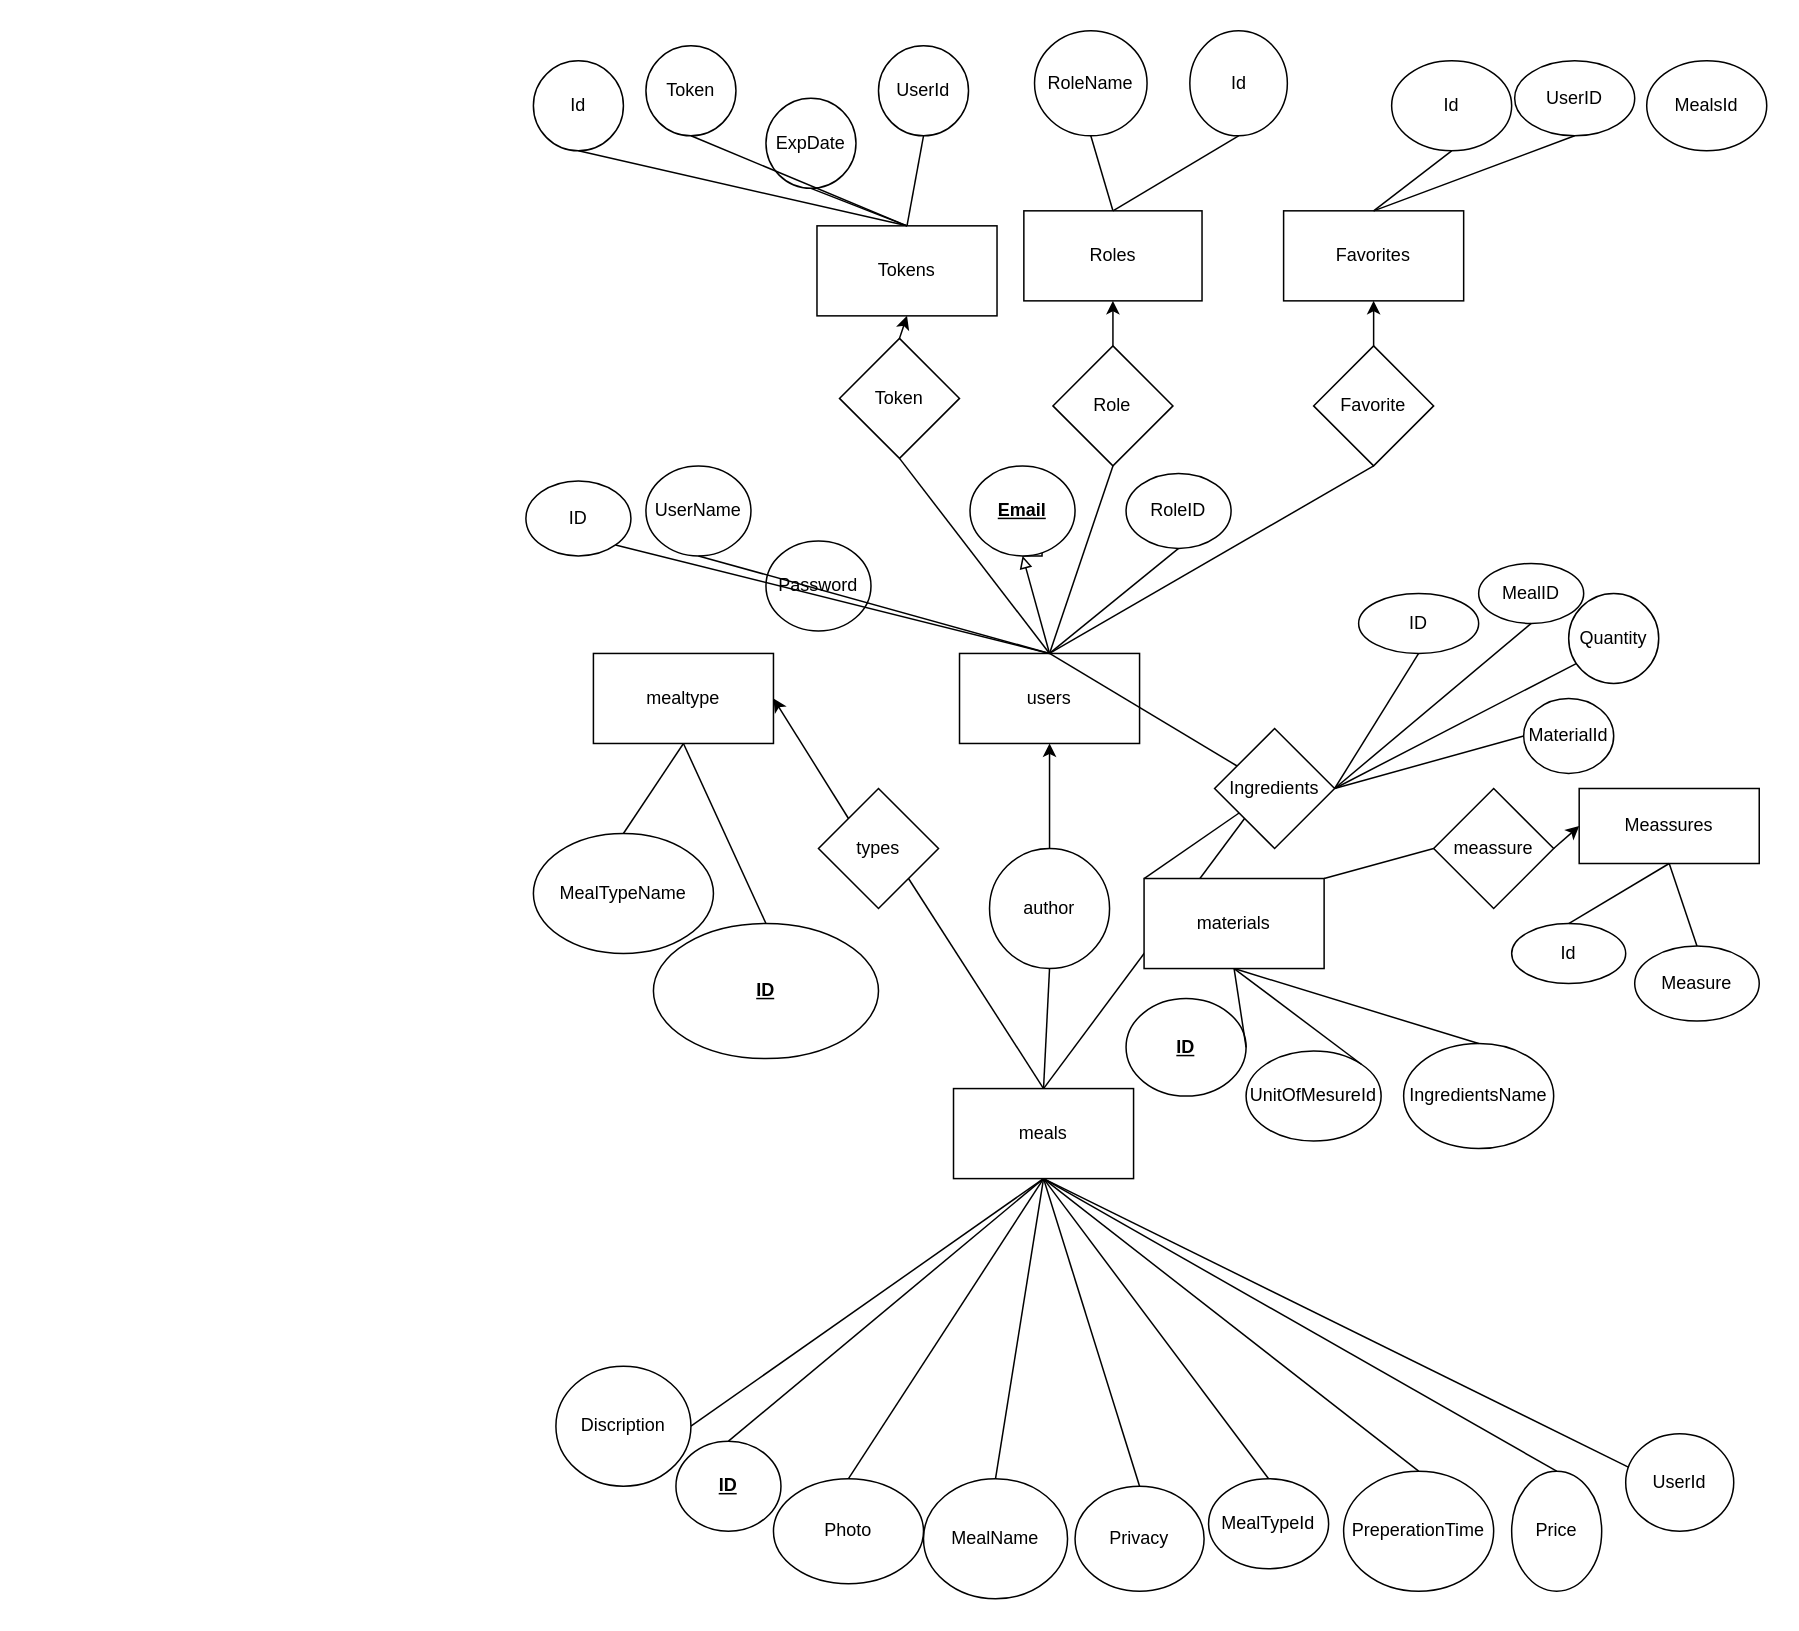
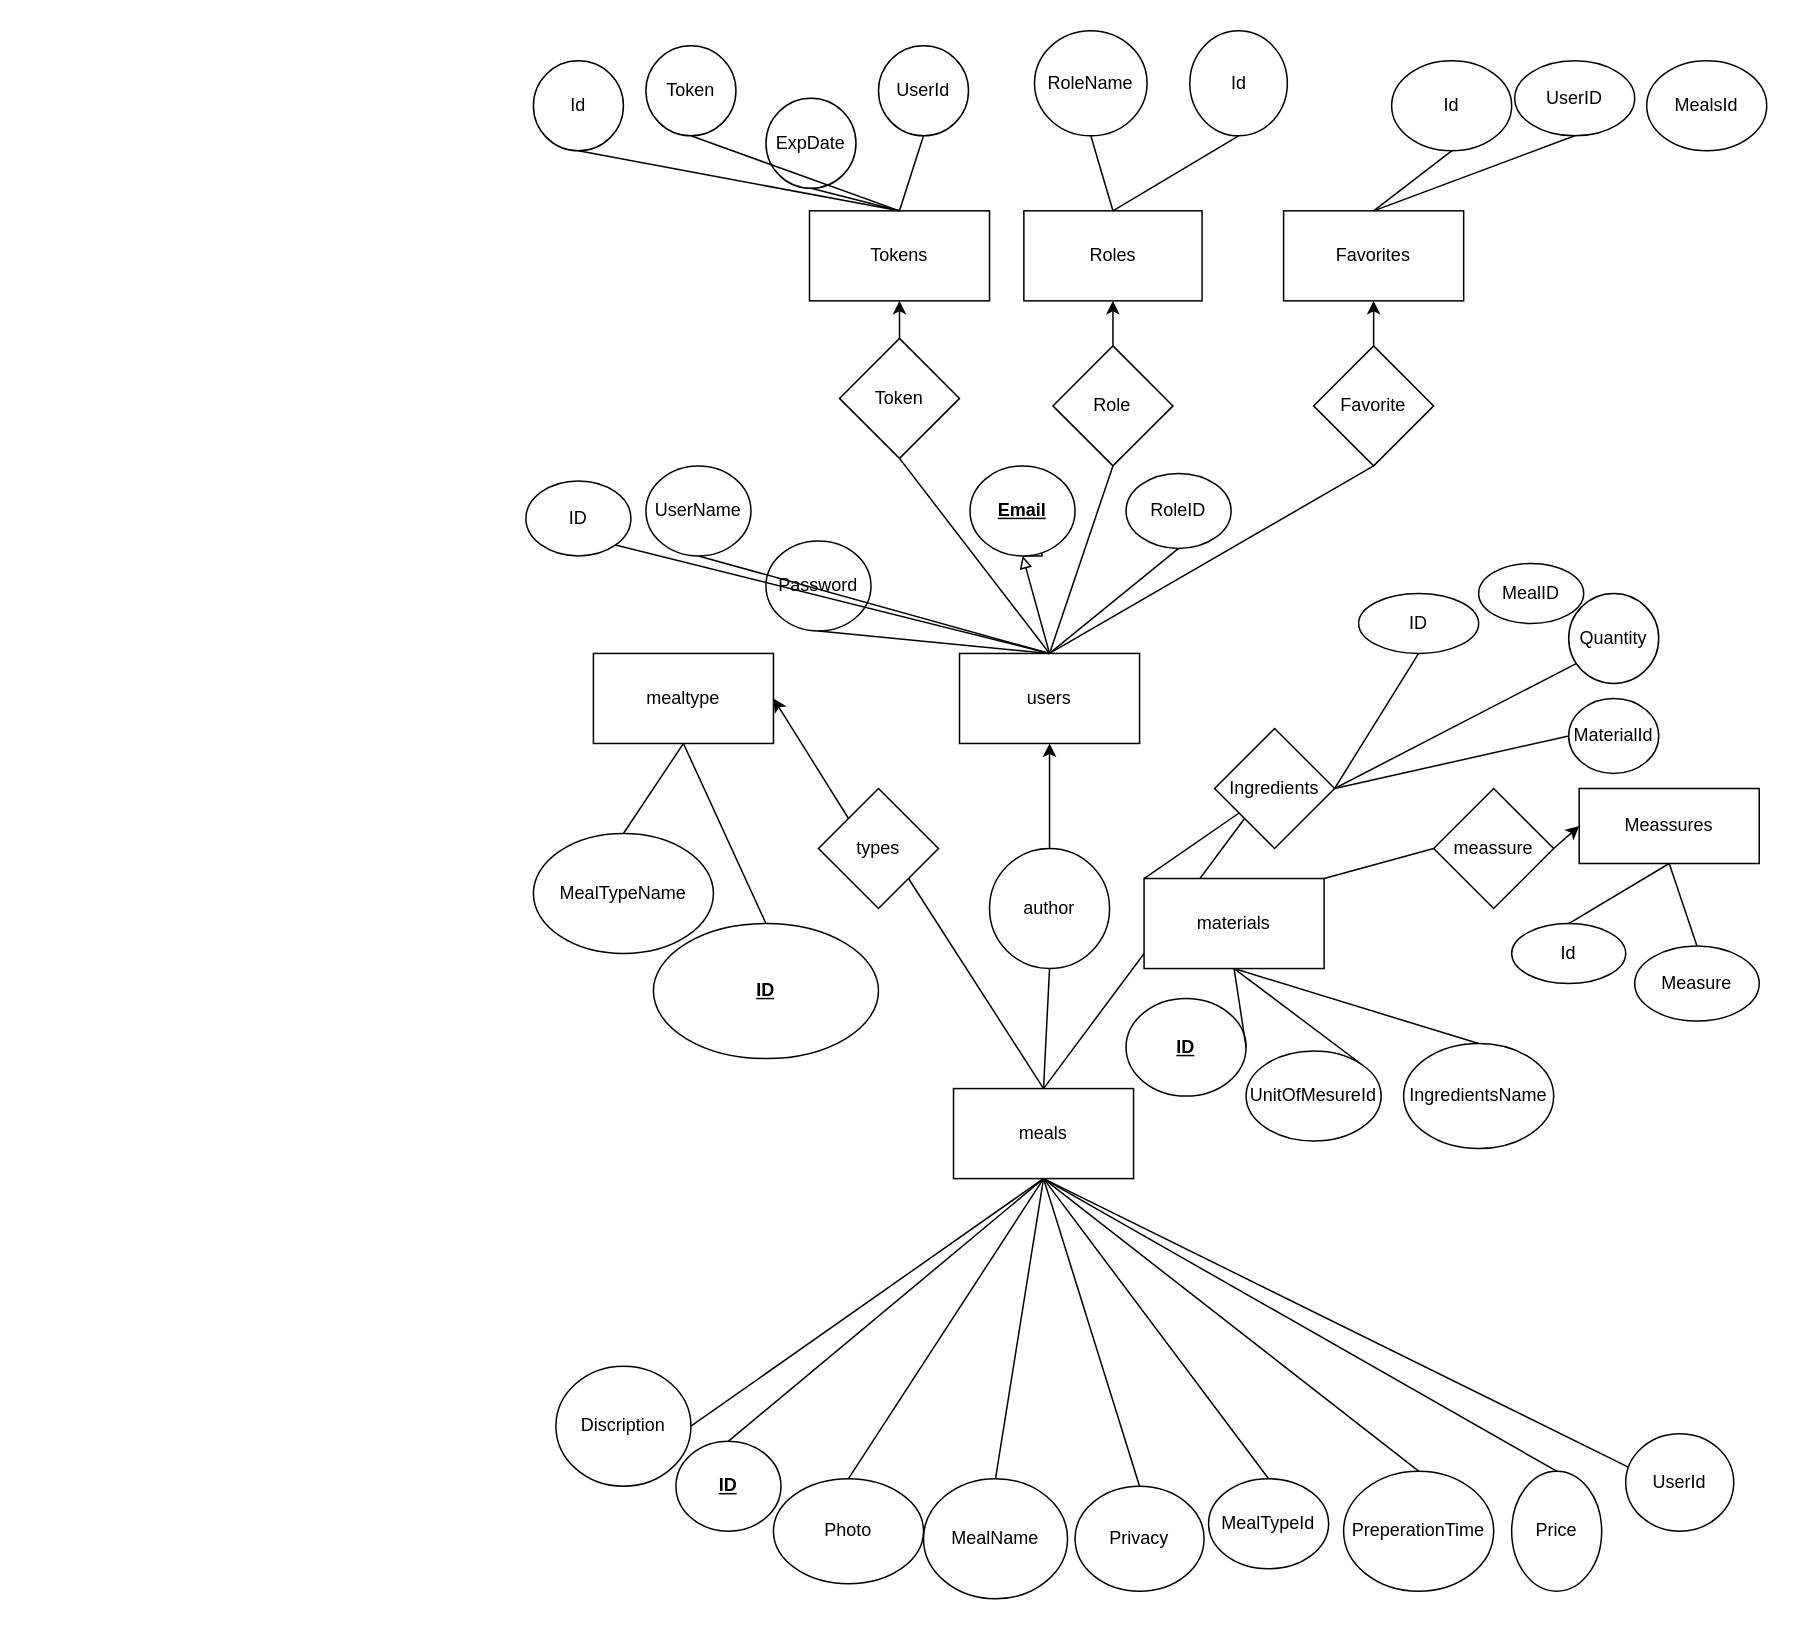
node "Tokens": moved (907, 271) -> (899, 256)
edge "MealID" -- "Ingredients": removed
edge "users" -- "Ingredients": now "users" -- "Password"
node "MaterialId": moved (1568, 736) -> (1613, 736)
